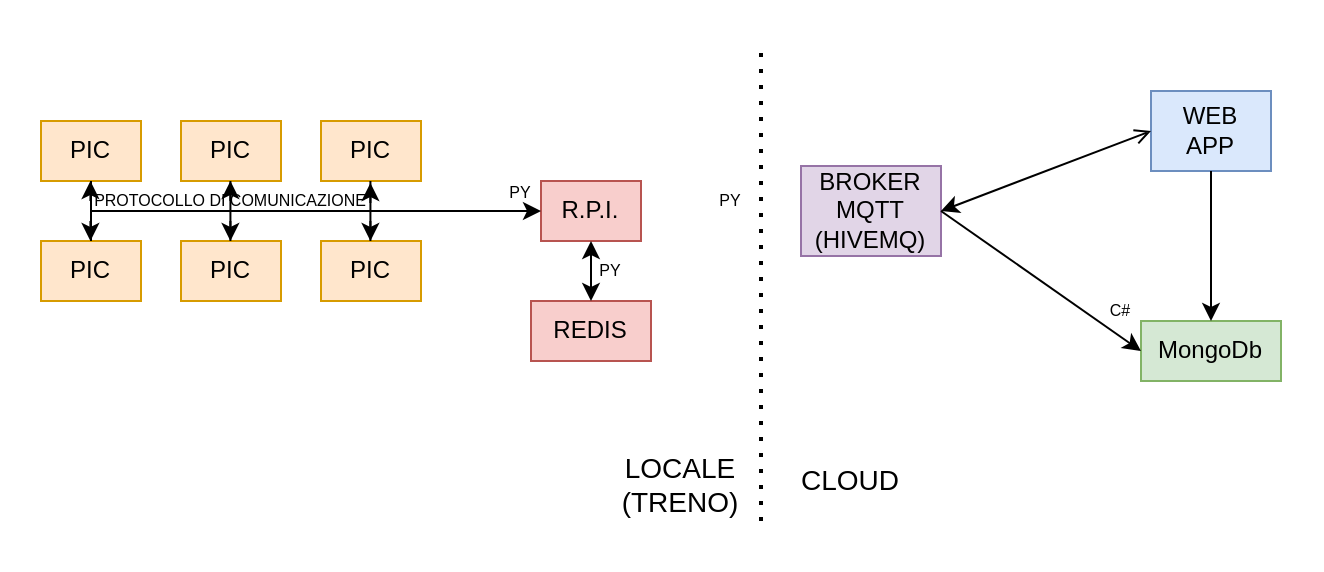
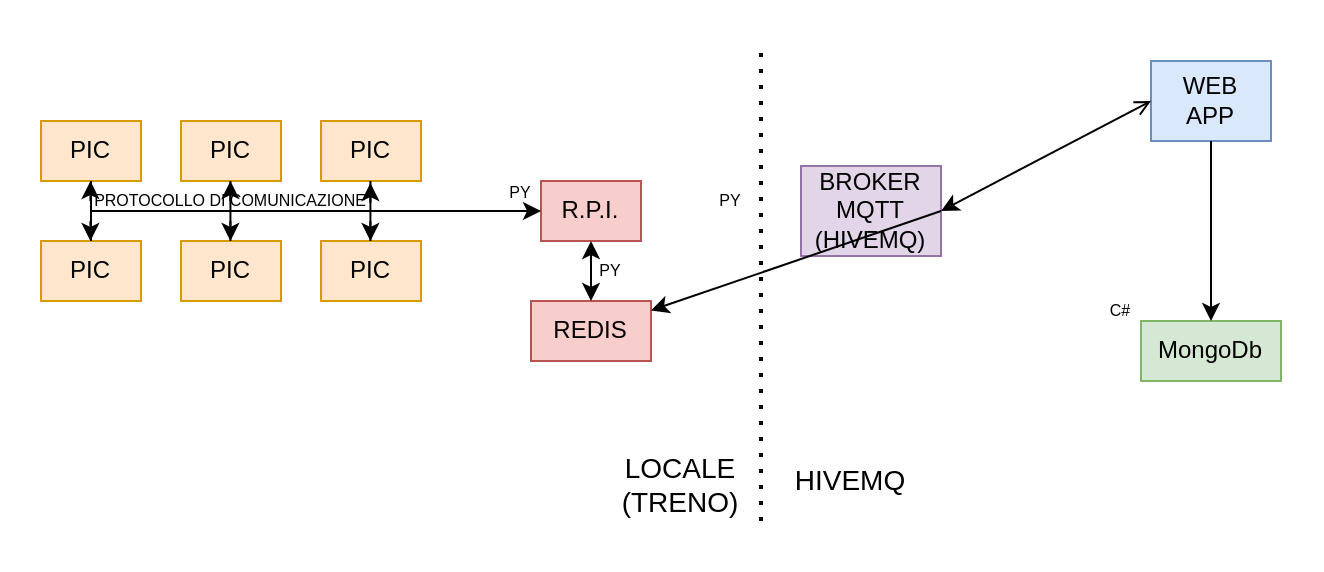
node "WEB APP": moved (1211, 131) -> (1211, 101)
edge "BROKER MQTT (HIVEMQ)" -> "MongoDb": now "BROKER MQTT (HIVEMQ)" -> "REDIS"
node "CLOUD": label "CLOUD" -> "HIVEMQ"
